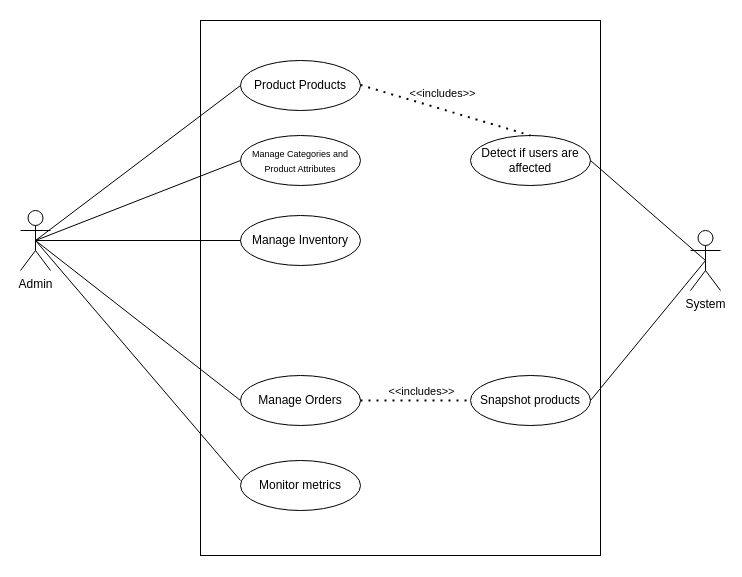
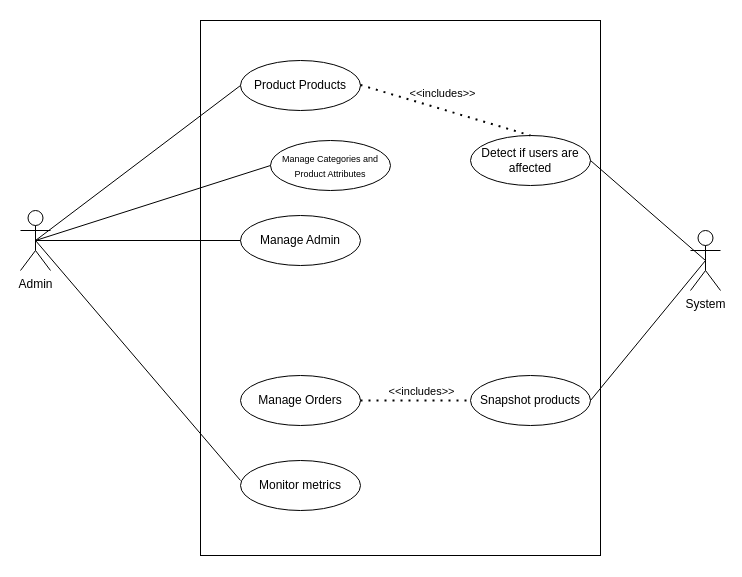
node "Manage Categories and Product Attributes": moved (301, 161) -> (331, 166)
node "Manage Inventory": label "Manage Inventory" -> "Manage Admin"
edge "Admin" -- "Manage Orders": removed
